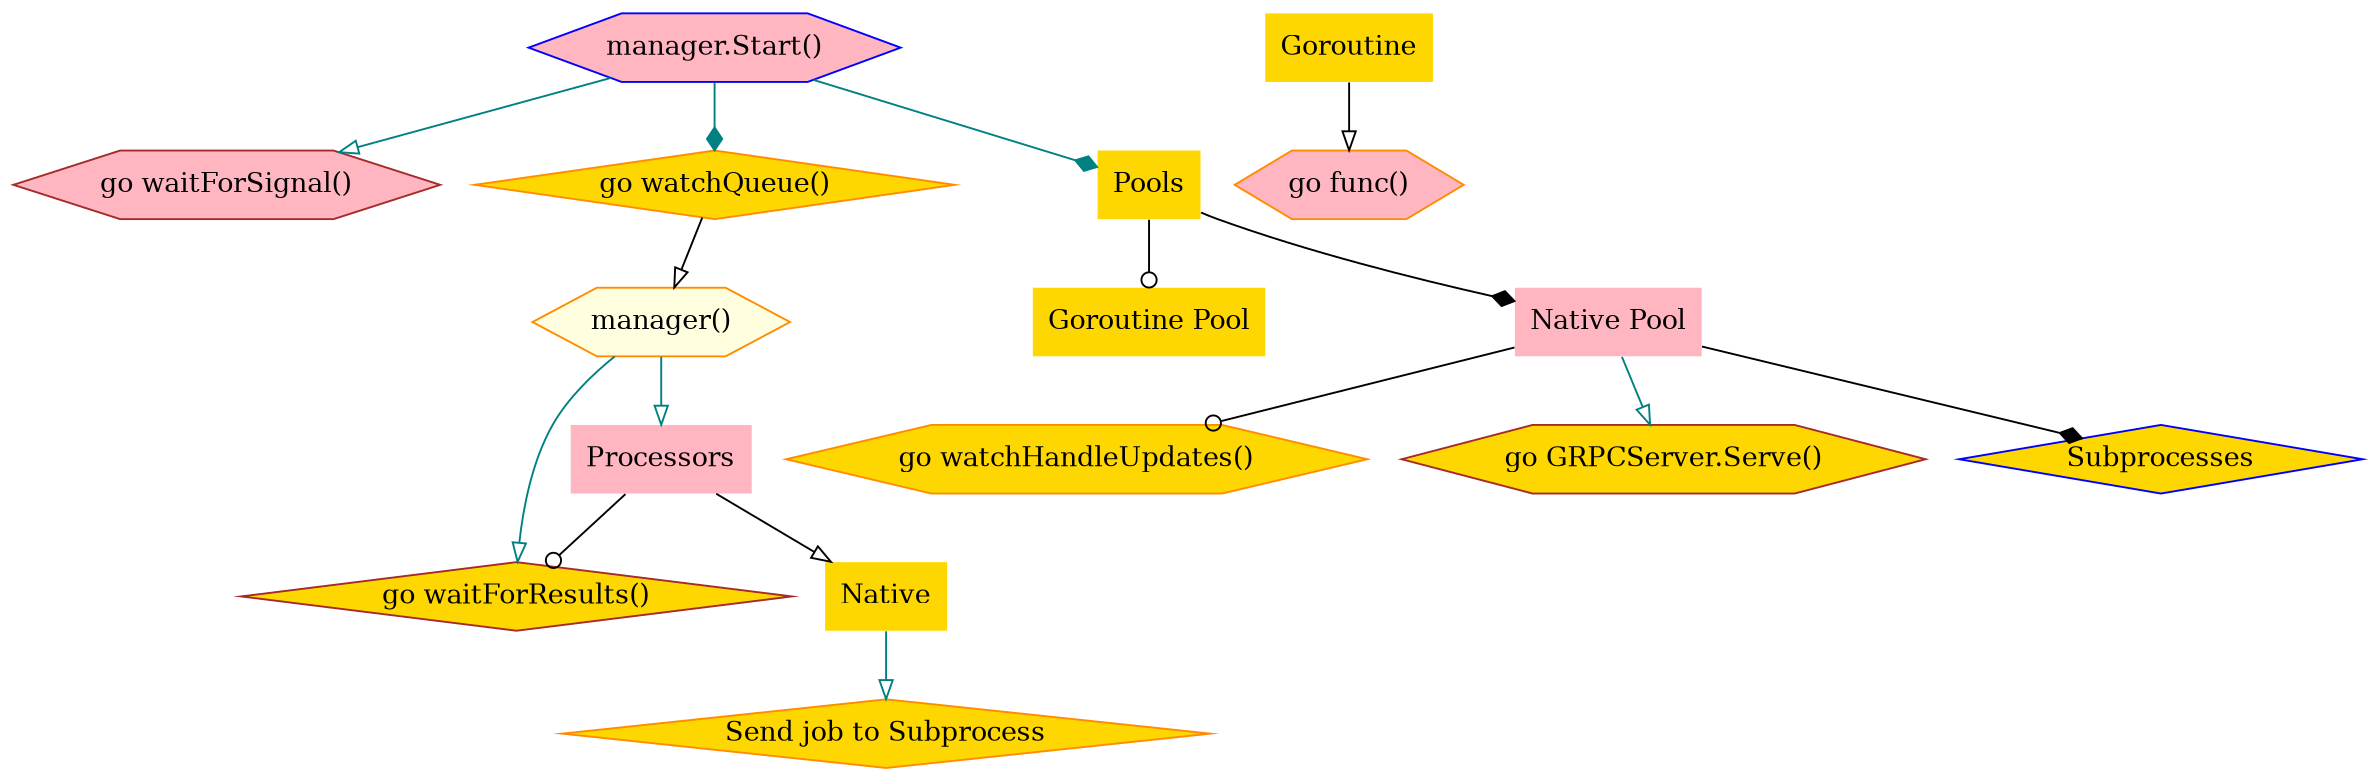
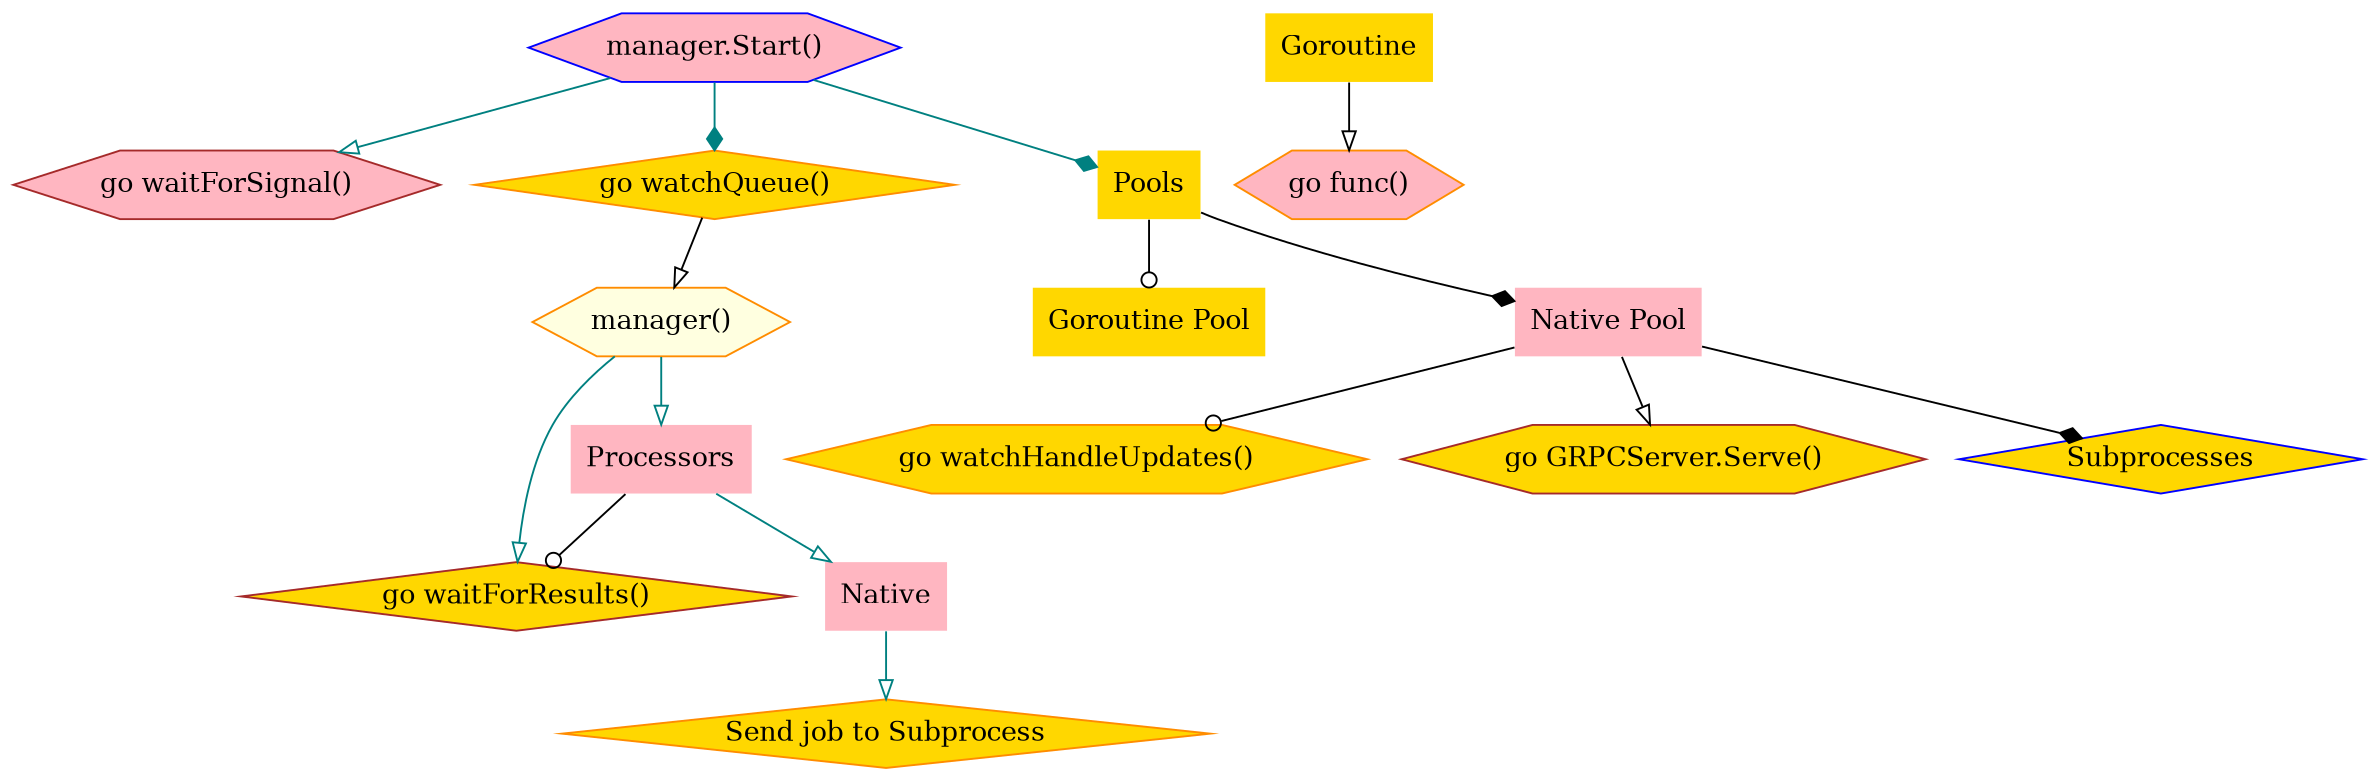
edge "Native Pool" -> "go GRPCServer.Serve()": color teal -> black
edge "Processors" -> "Native": color black -> teal
node "Native": fillcolor gold -> lightpink
